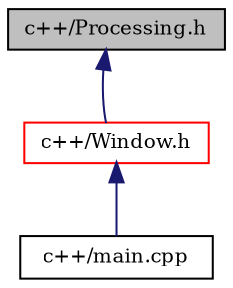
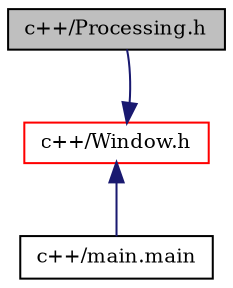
edge "c++/Window.h" -> "c++/Processing.h": reversed
node "c++/main.cpp": label "c++/main.cpp" -> "c++/main.main"
